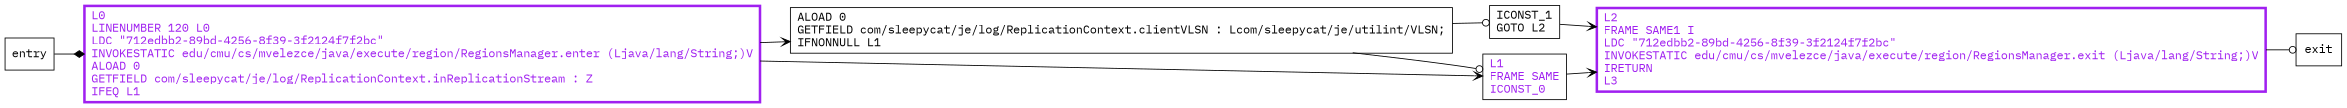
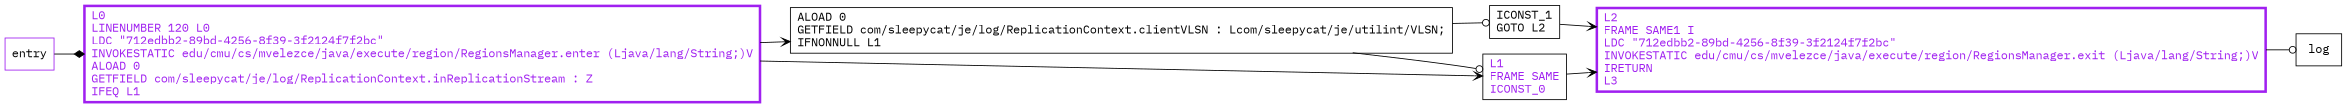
node "exit": label "exit" -> "log"
node "entry": color black -> purple
